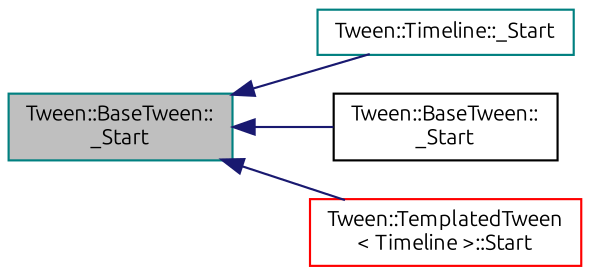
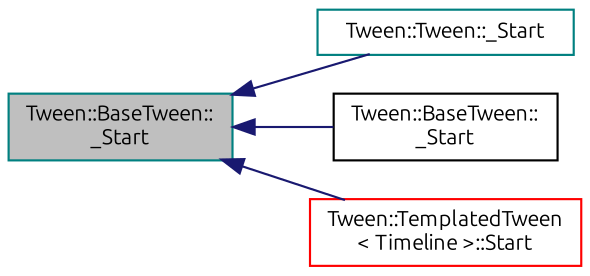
node "Tween::Timeline::_Start": label "Tween::Timeline::_Start" -> "Tween::Tween::_Start"
